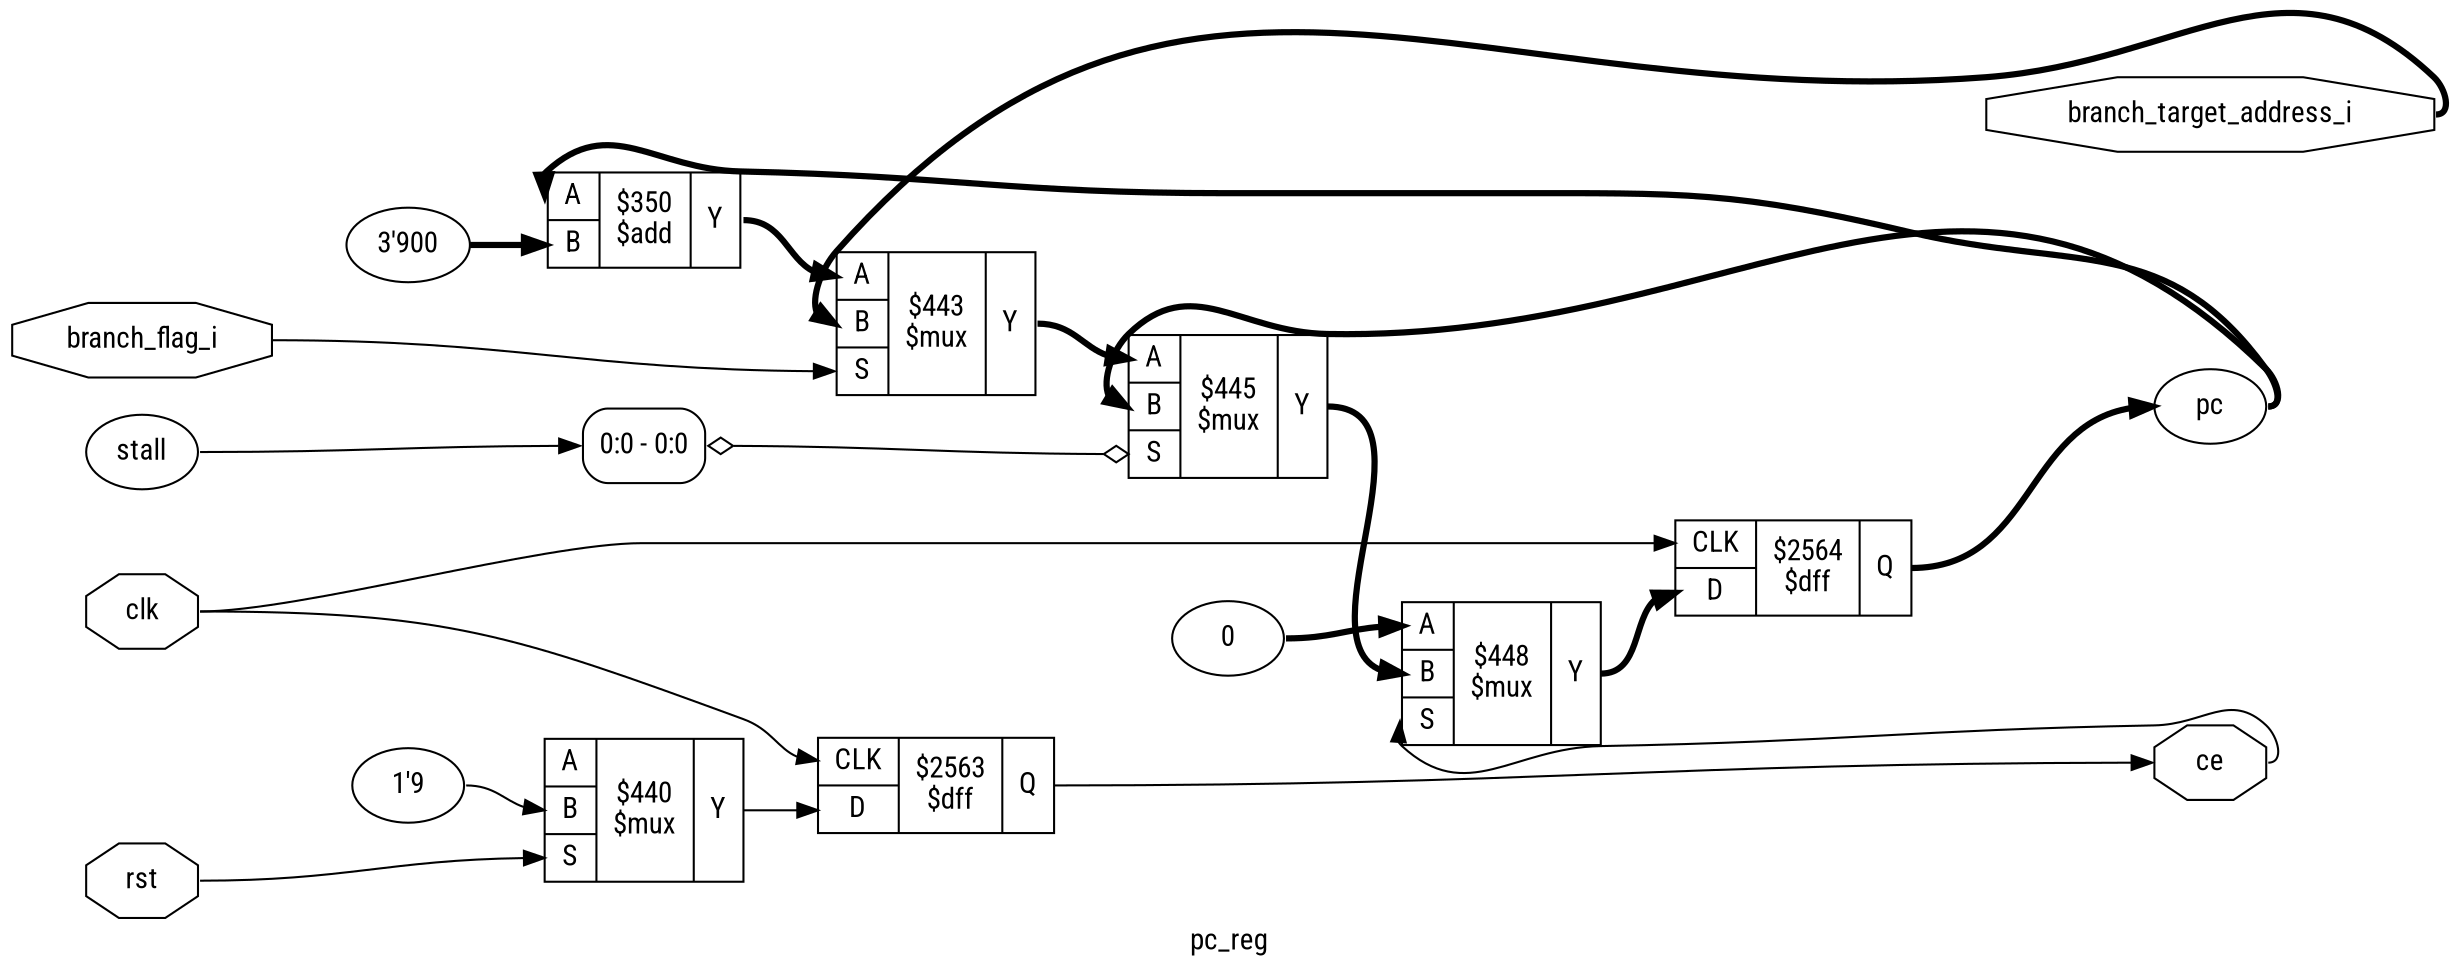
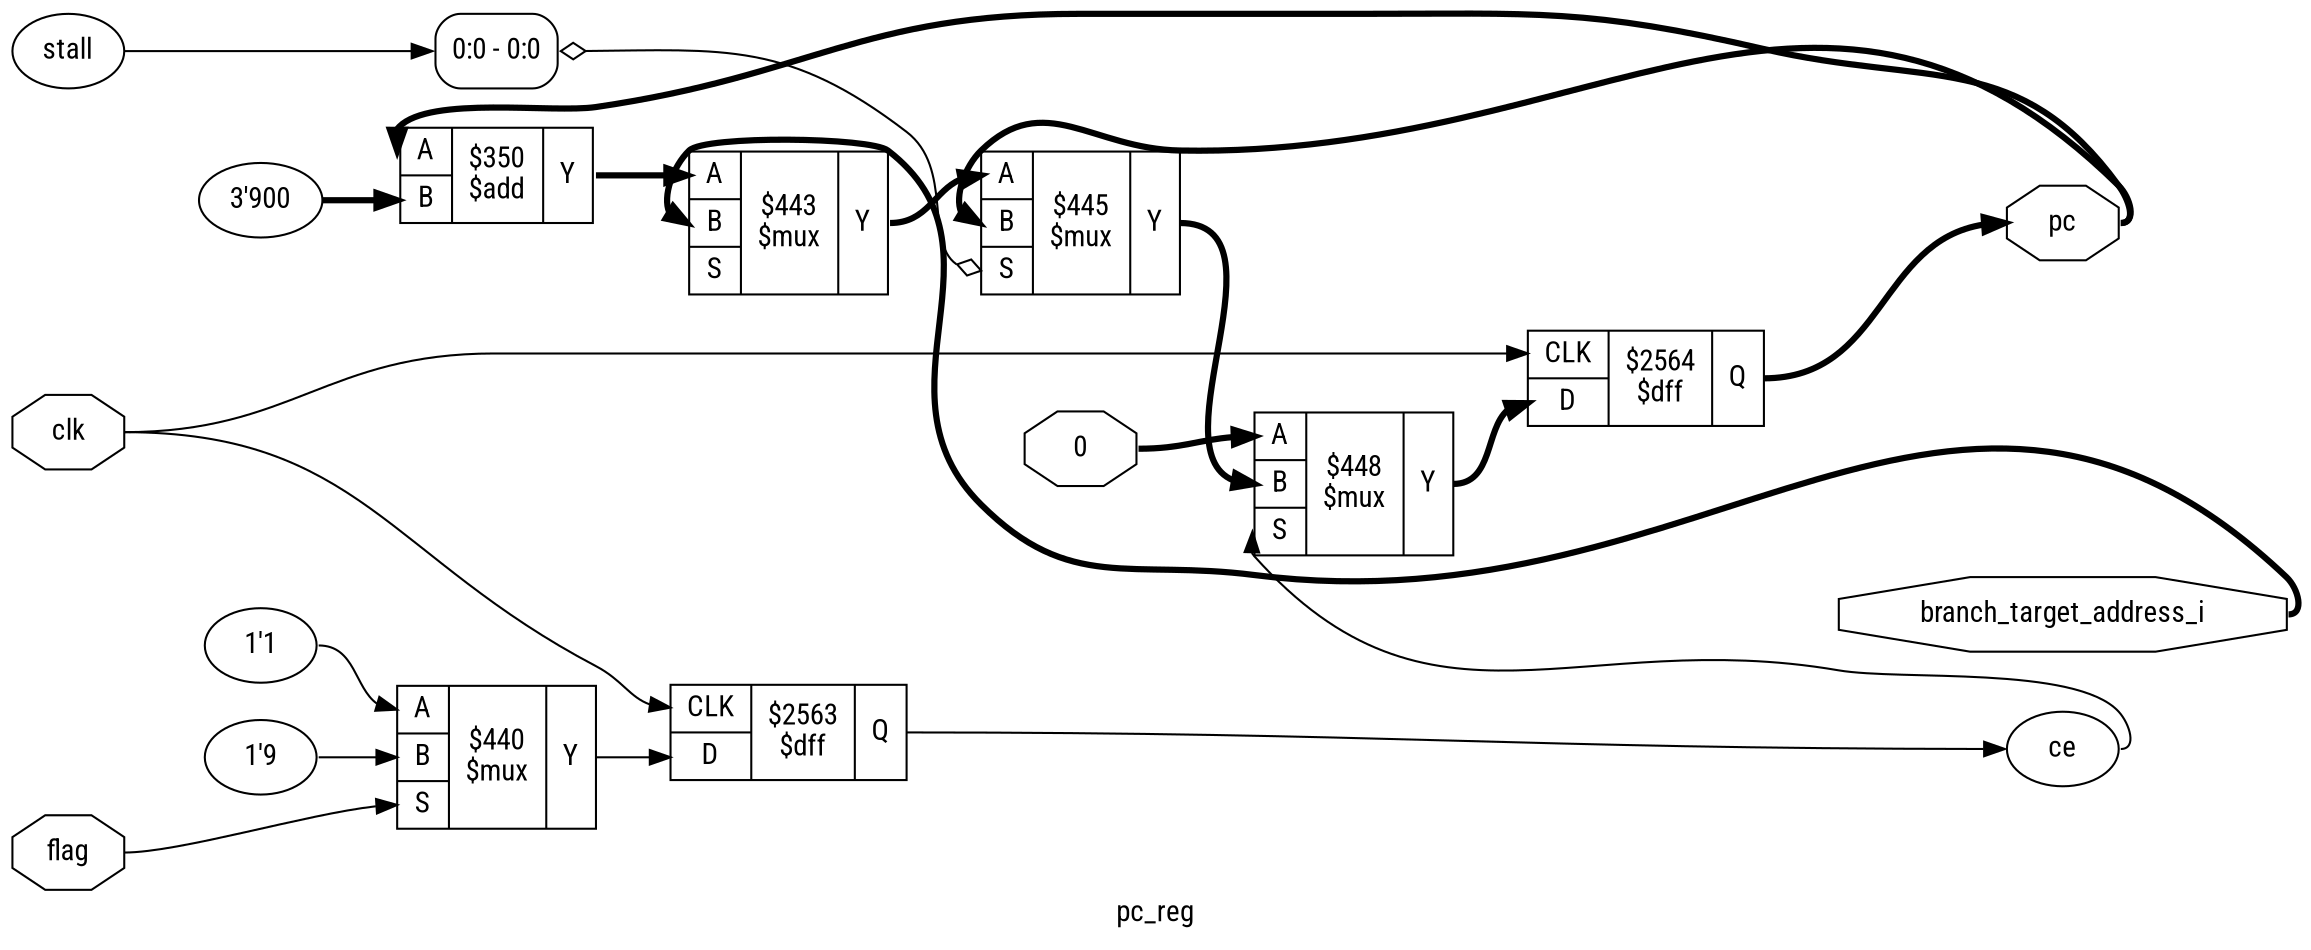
node "branch_flag_i": removed
node "pc": shape ellipse -> octagon
node "0": shape ellipse -> octagon
node "1'1": added
node "ce": shape octagon -> ellipse
node "rst": label "rst" -> "flag"
